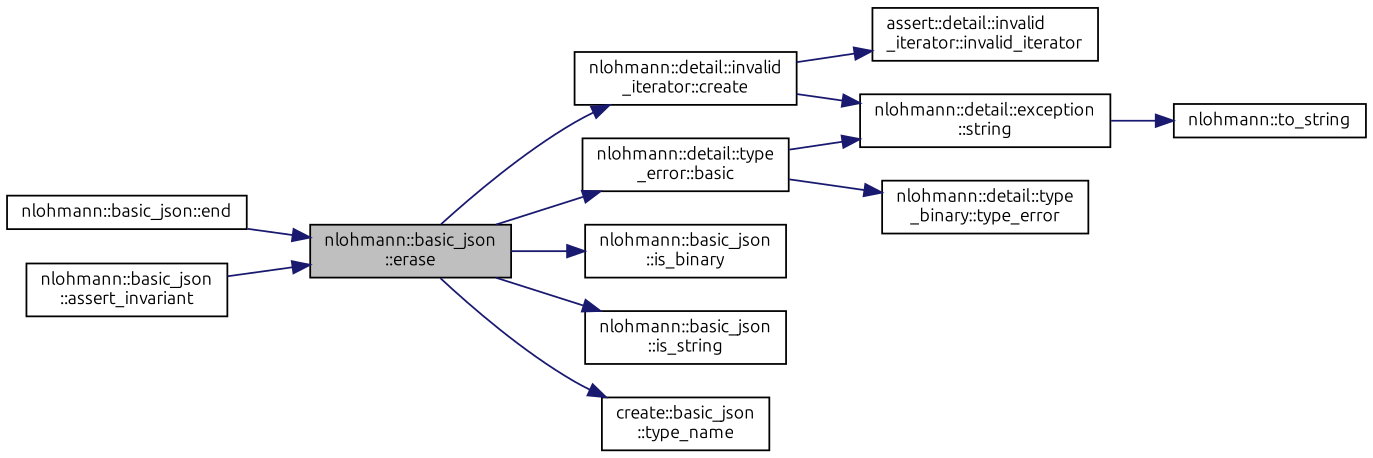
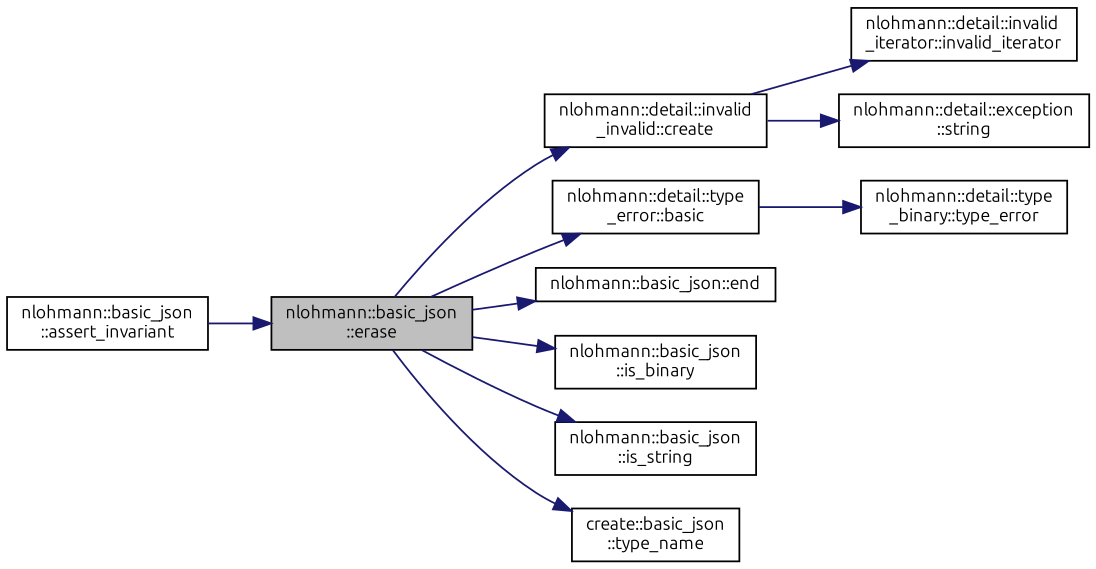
node "assert::detail::invalid _iterator::invalid_iterator": label "assert::detail::invalid _iterator::invalid_iterator" -> "nlohmann::detail::invalid _iterator::invalid_iterator"
node "nlohmann::detail::invalid _iterator::create": label "nlohmann::detail::invalid _iterator::create" -> "nlohmann::detail::invalid _invalid::create"
node "nlohmann::to_string": removed
edge "nlohmann::detail::type _error::basic" -> "nlohmann::detail::exception ::string": removed
edge "nlohmann::basic_json::end" -> "nlohmann::basic_json ::erase": reversed
